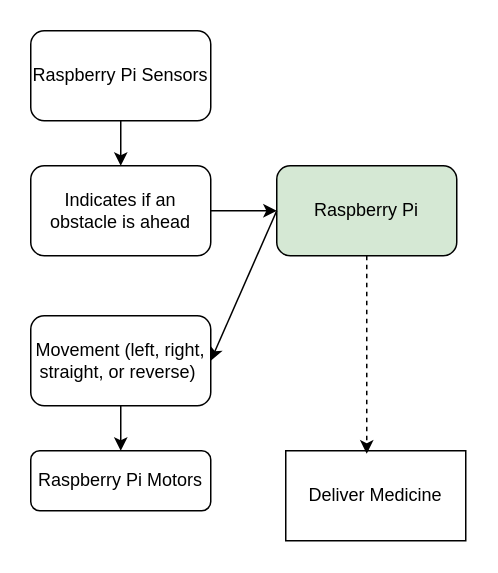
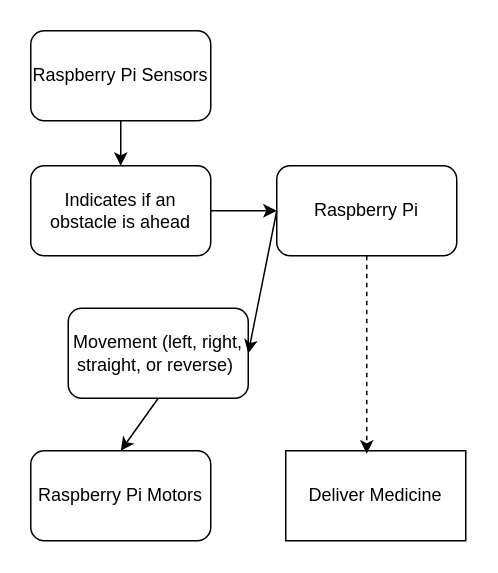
node "Raspberry Pi": fillcolor #d5e8d4 -> #ffffff
node "Movement (left, right, straight, or reverse)": moved (121, 361) -> (158, 353)
node "Raspberry Pi Motors": size 180x60 -> 180x90
